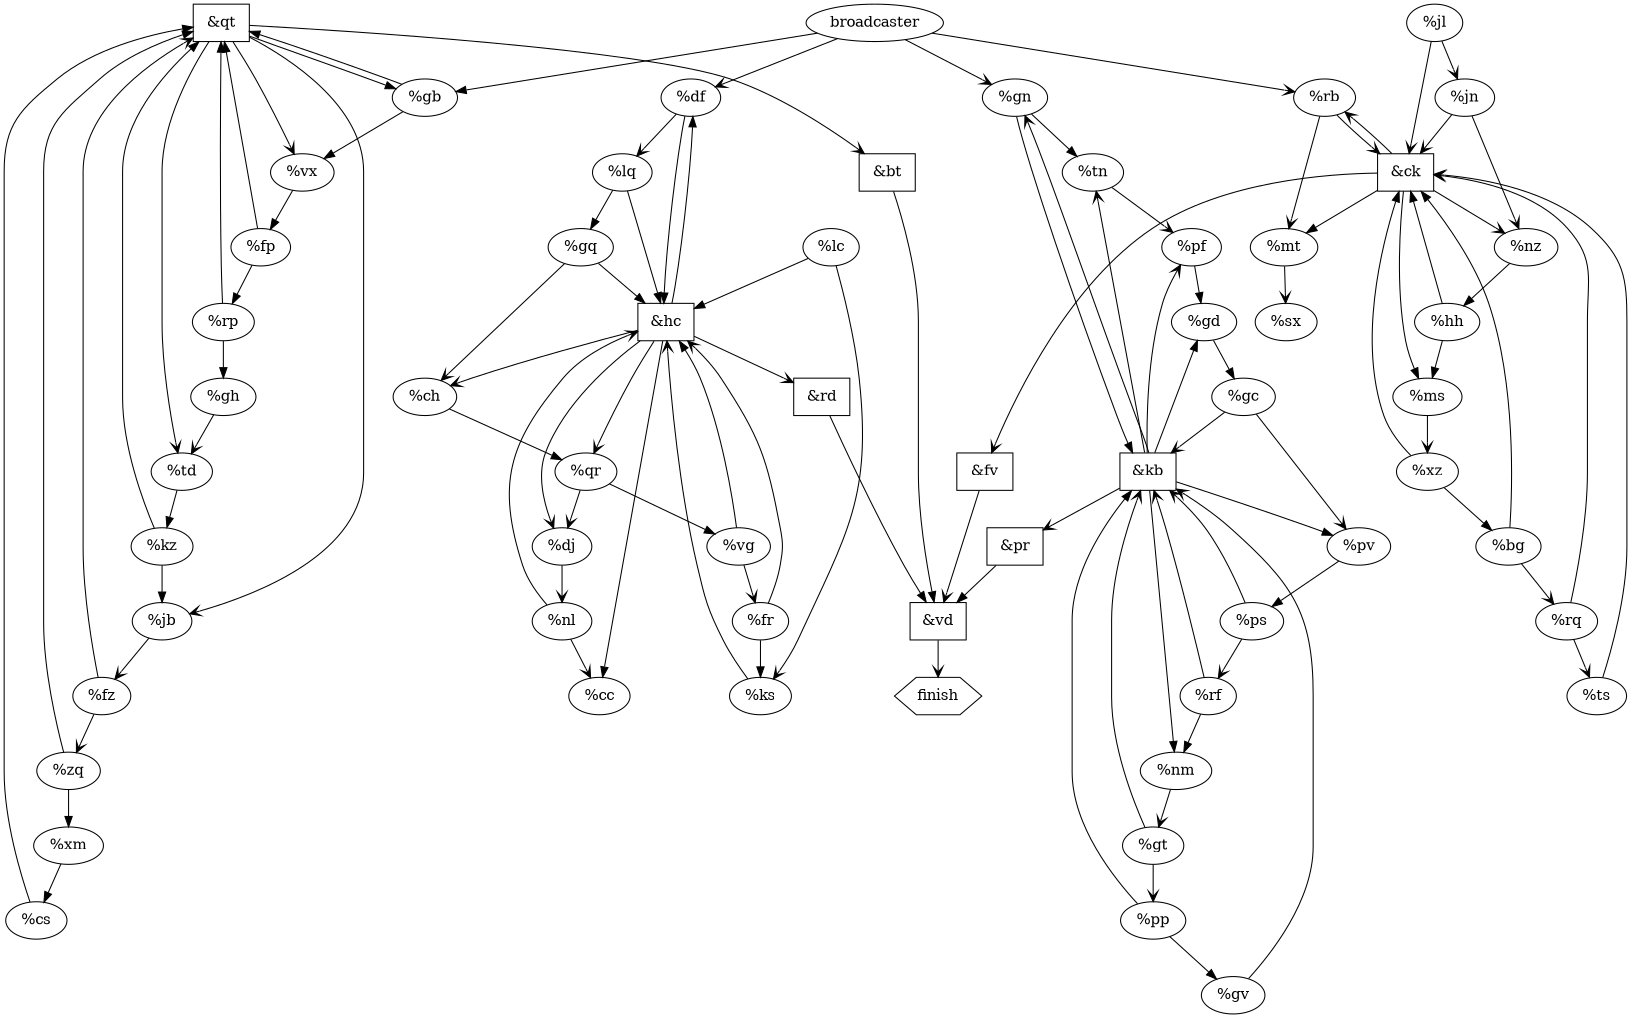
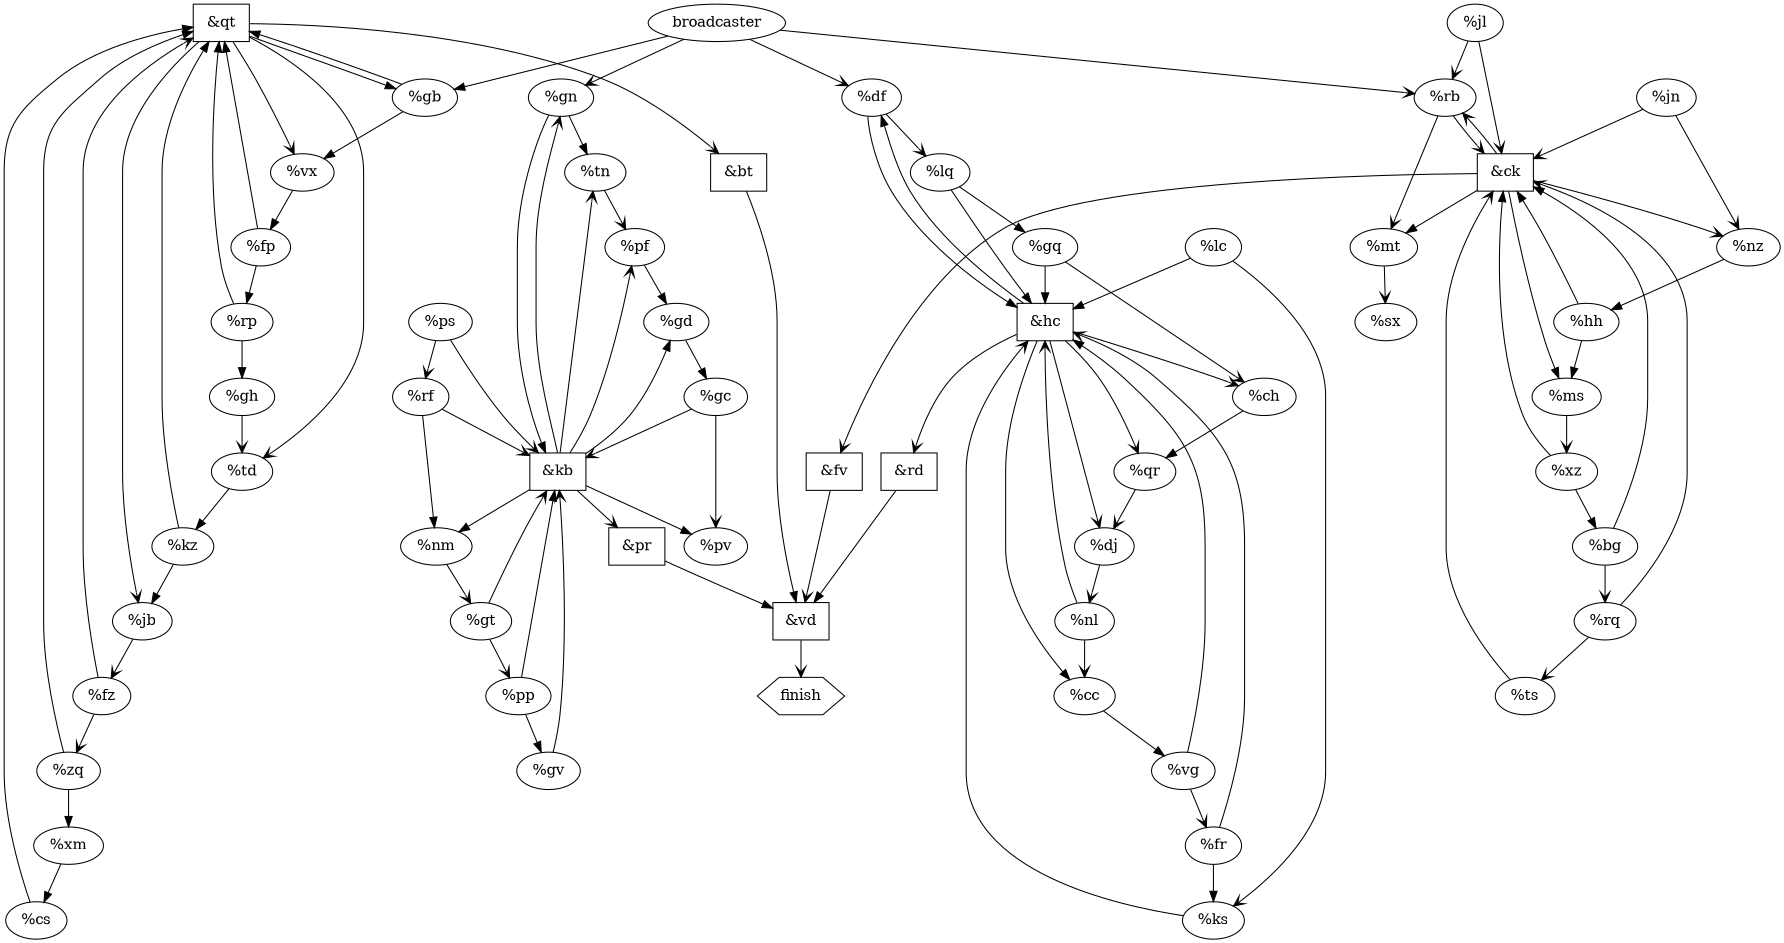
edge "%jl" -> "%jn": now "%jl" -> "%rb"
edge "%qr" -> "%vg": now "%cc" -> "%vg"
edge "%pv" -> "%ps": removed
